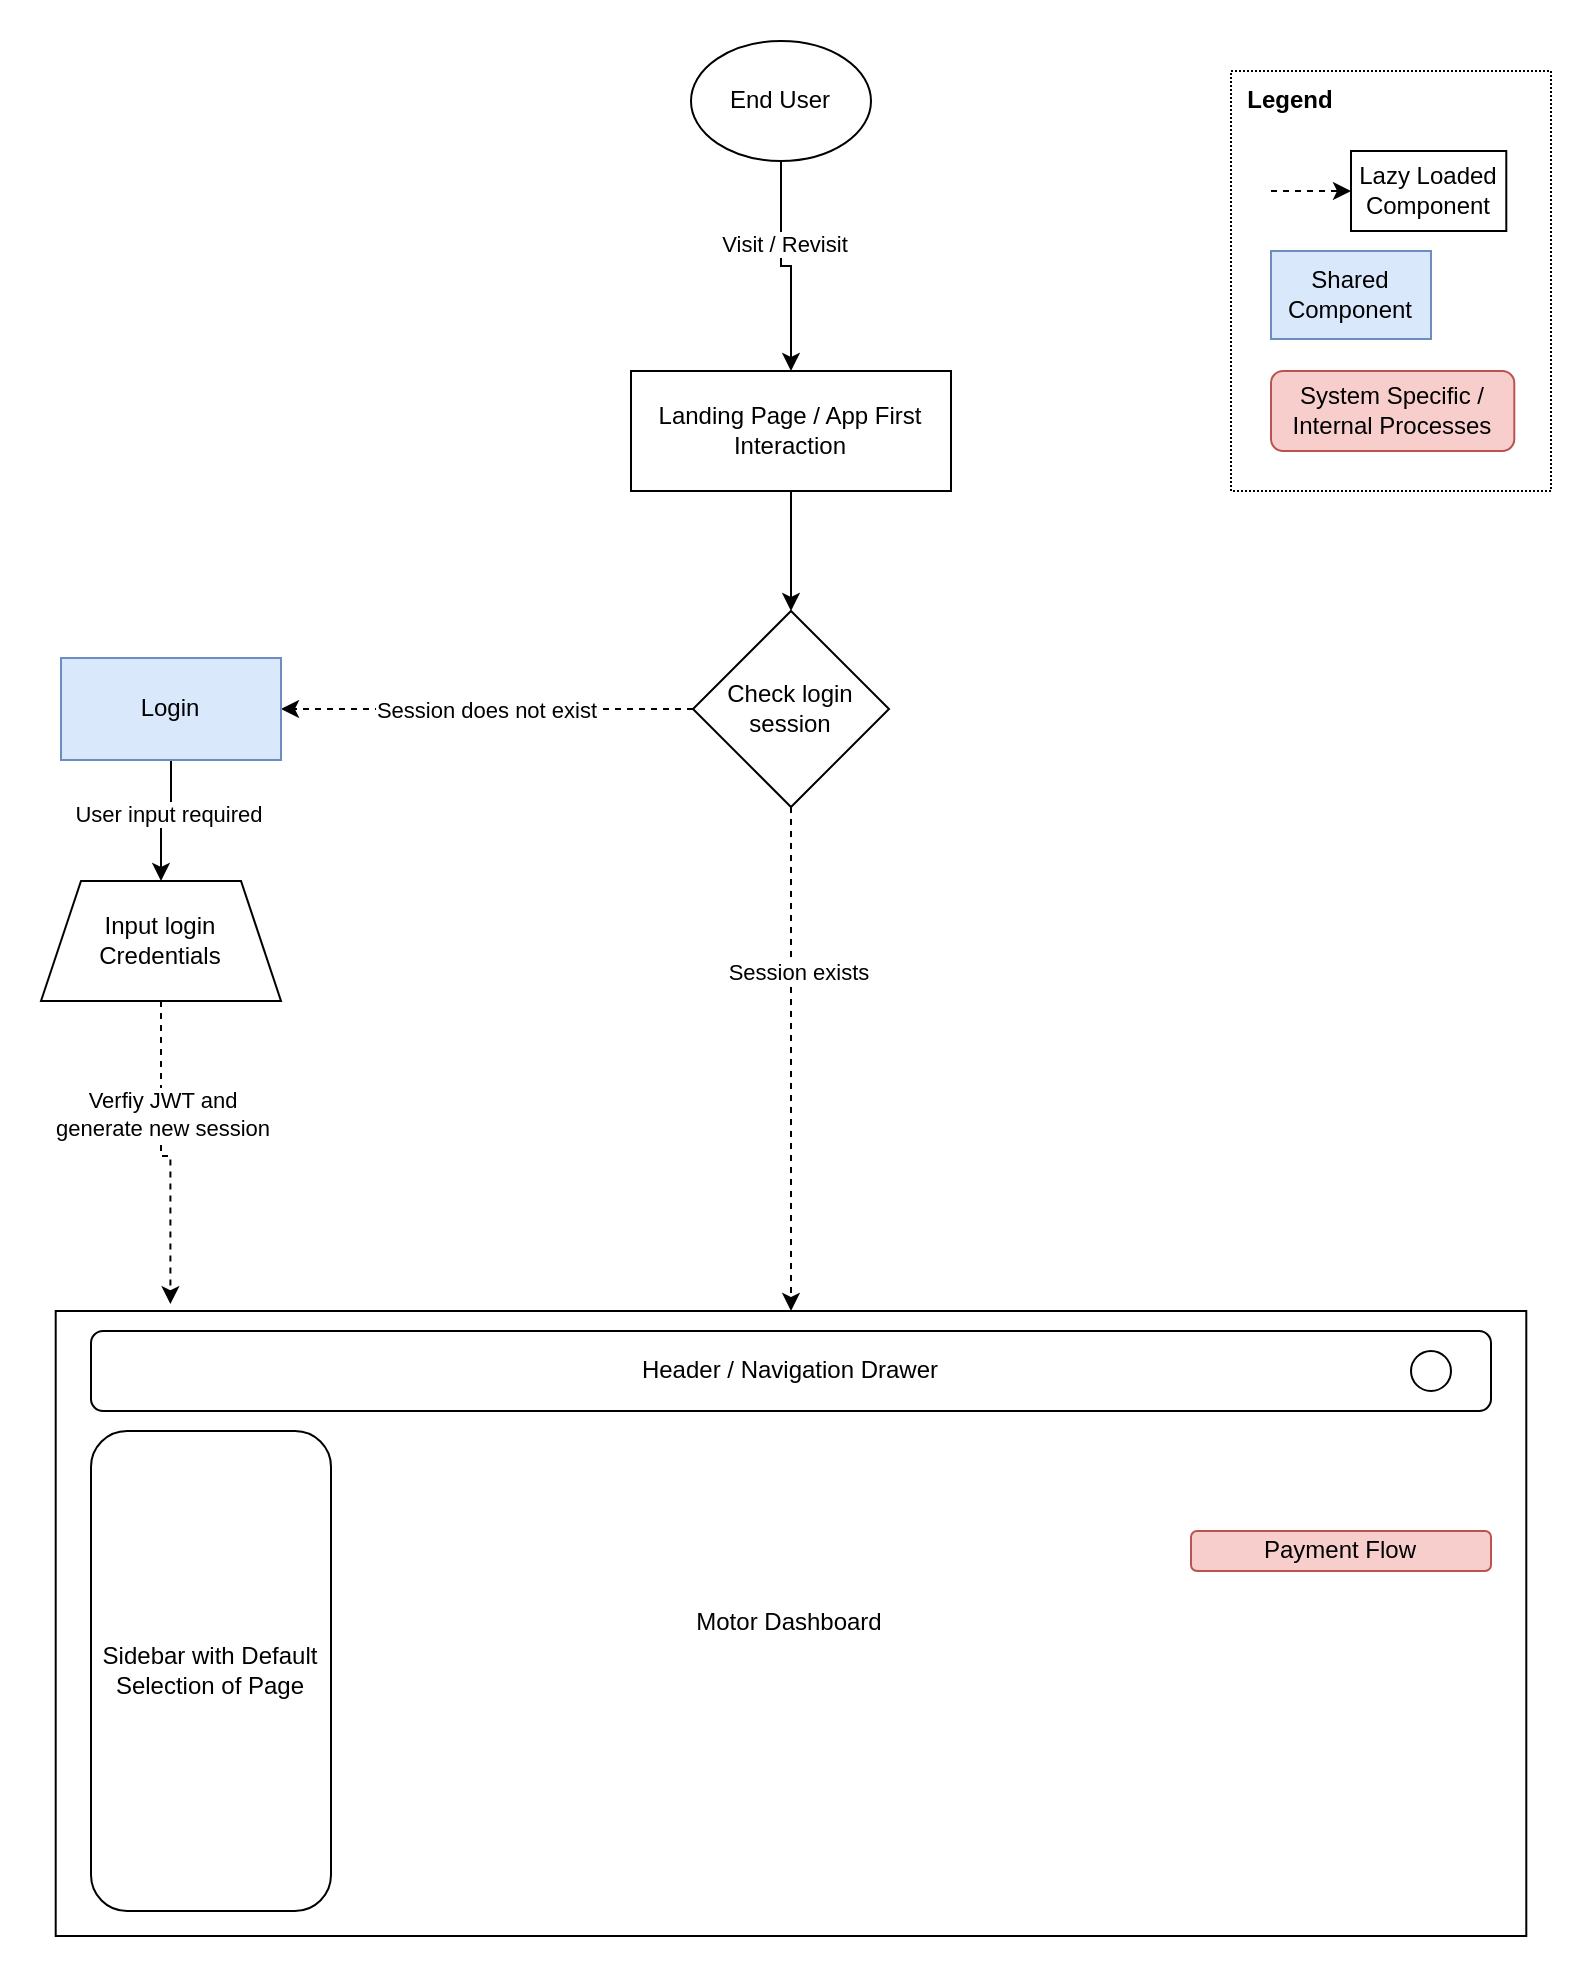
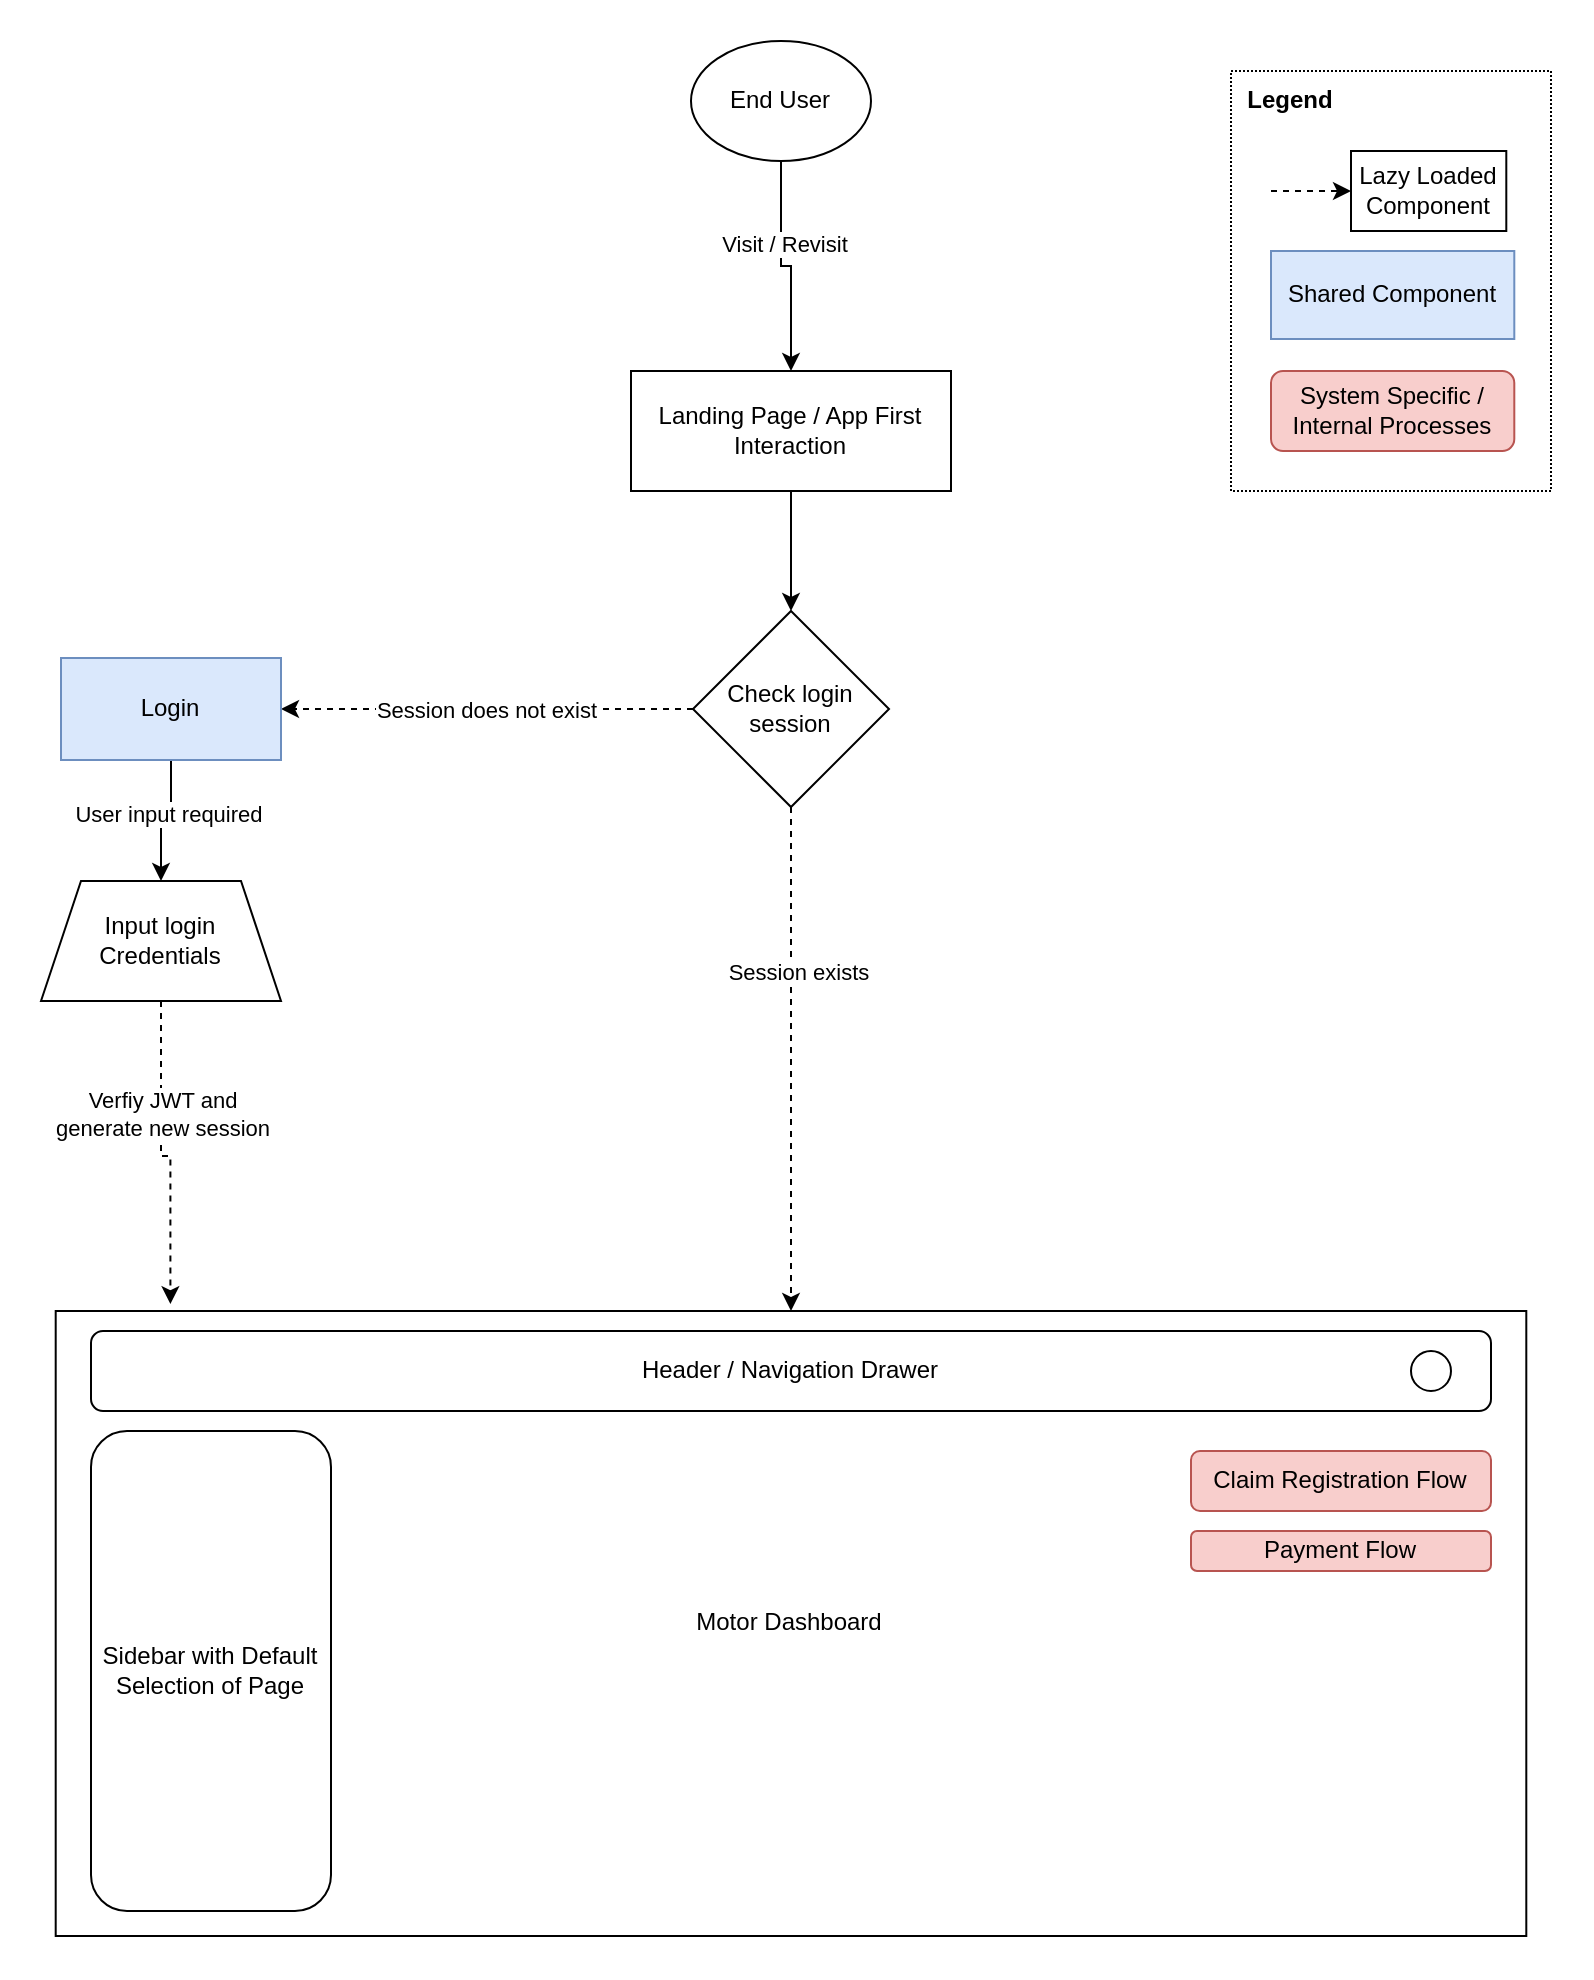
node "Shared Component": size 160x88 -> 243x88
node "Claim Registration Flow": added
